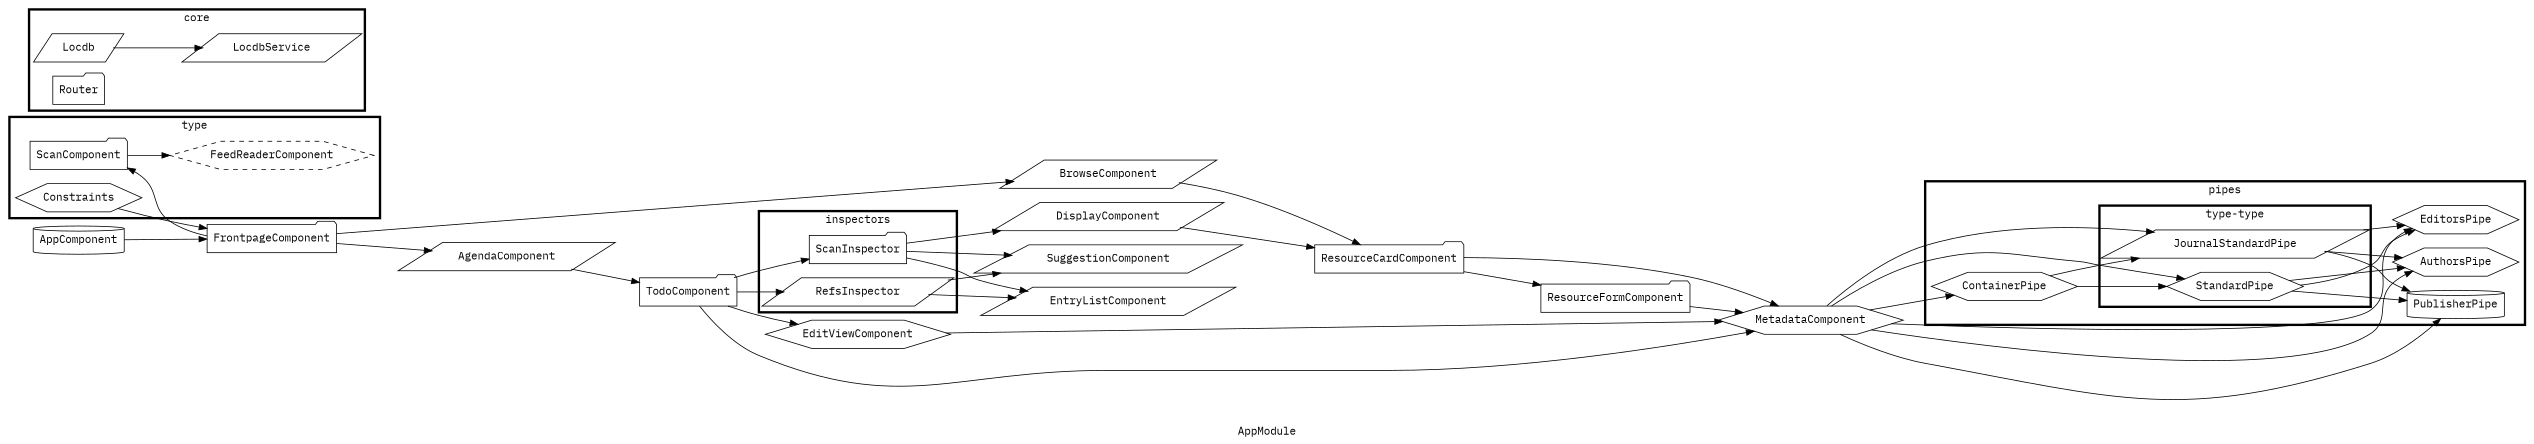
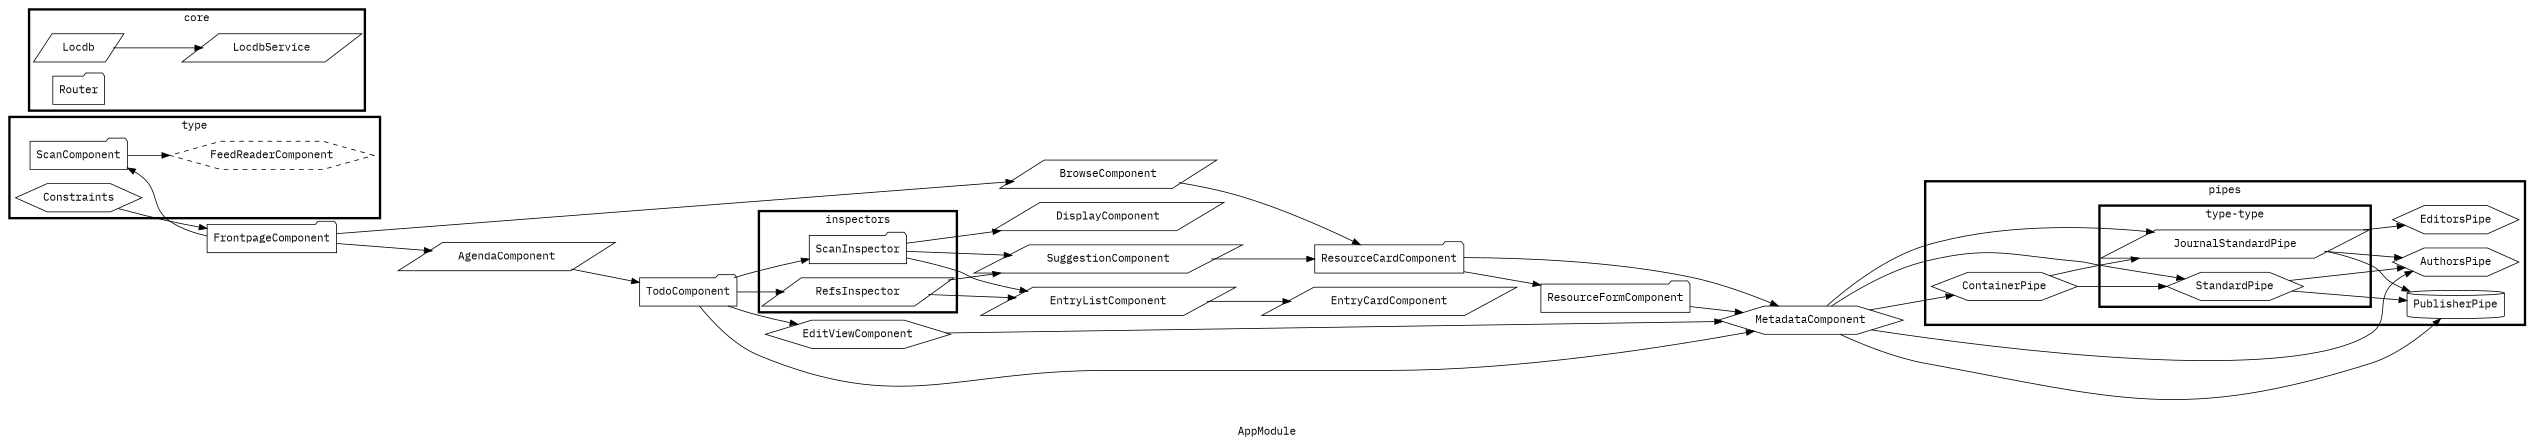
edge "DisplayComponent" -> "ResourceCardComponent": now "SuggestionComponent" -> "ResourceCardComponent"
node "AppComponent": removed
edge "StandardPipe" -> "EditorsPipe": removed
node "EntryCardComponent": added
edge "MetadataComponent" -> "EditorsPipe": removed
